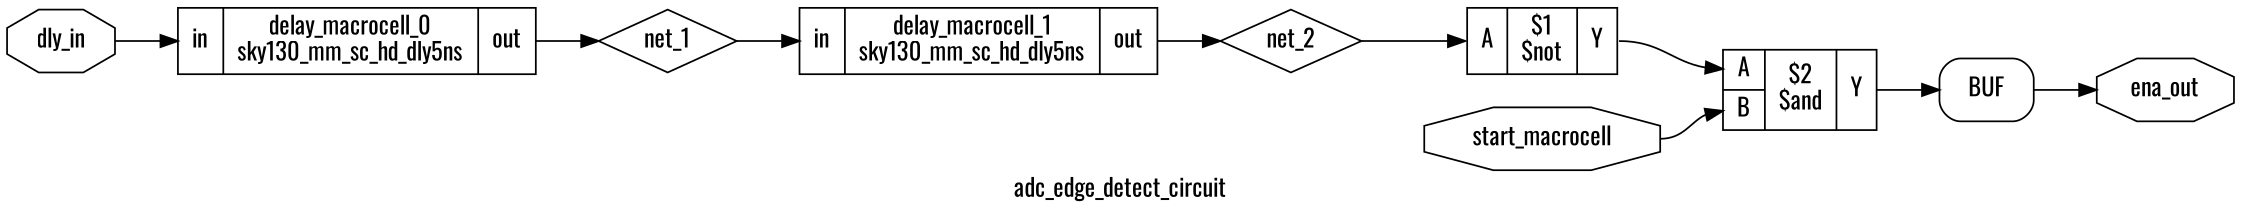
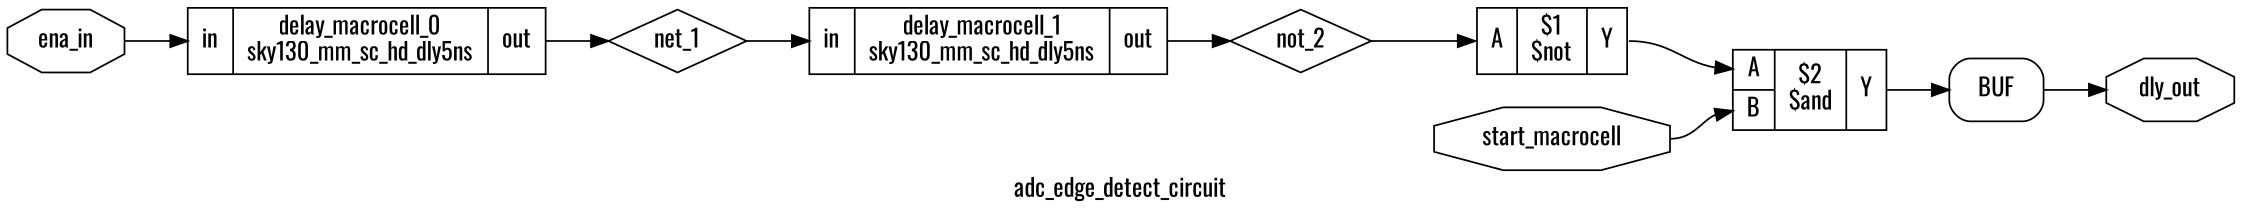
node "dly_in": label "dly_in" -> "ena_in"
node "net_2": label "net_2" -> "not_2"
node "ena_out": label "ena_out" -> "dly_out"
